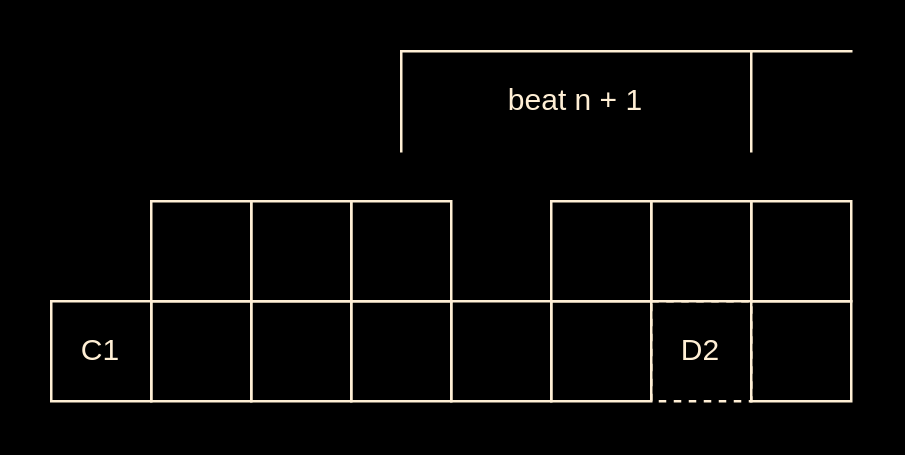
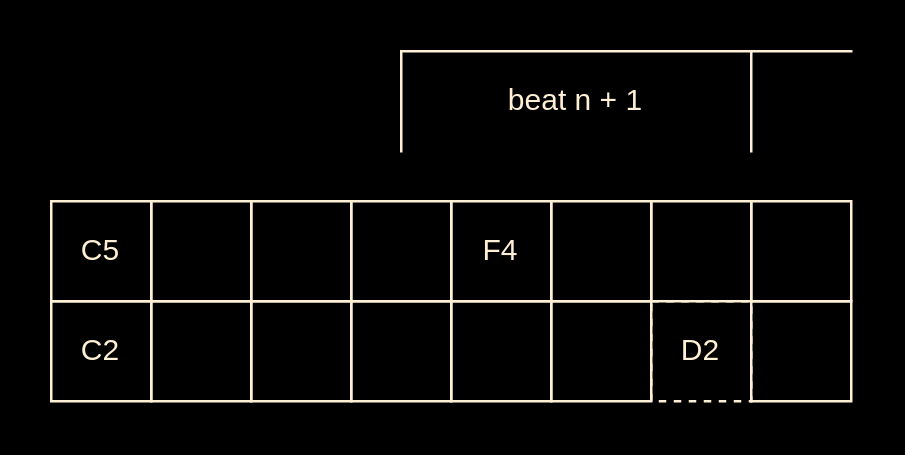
node "C5": added
node "F4": added
node "C1": label "C1" -> "C2"
